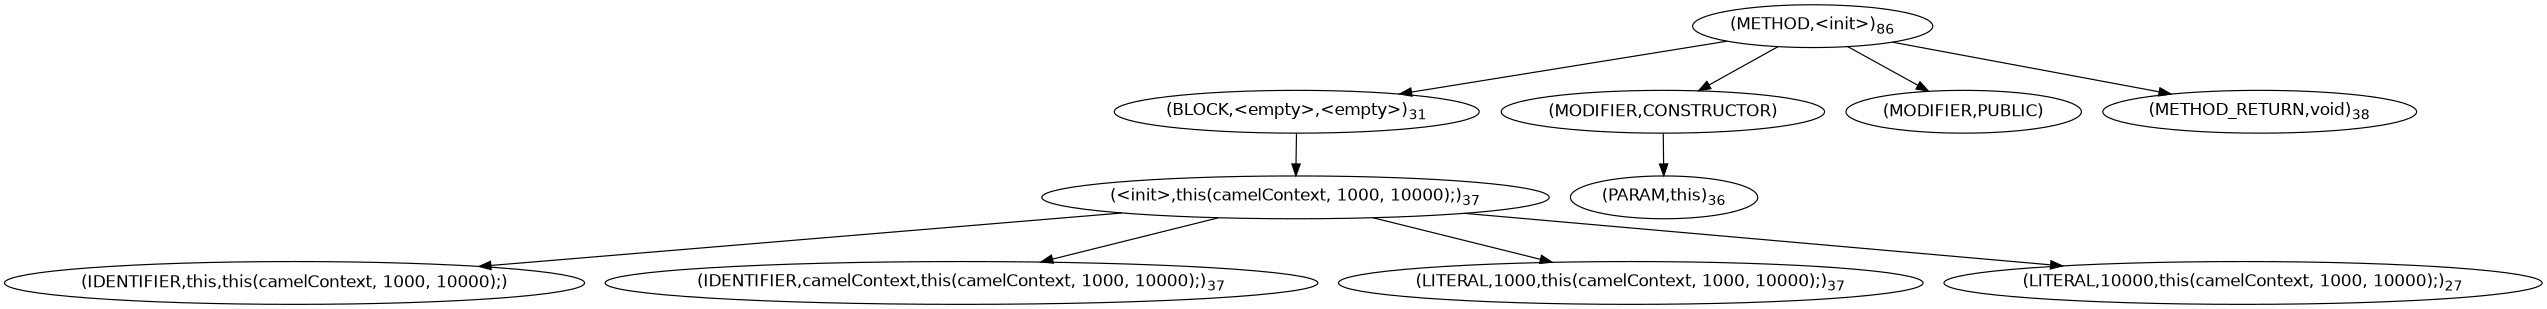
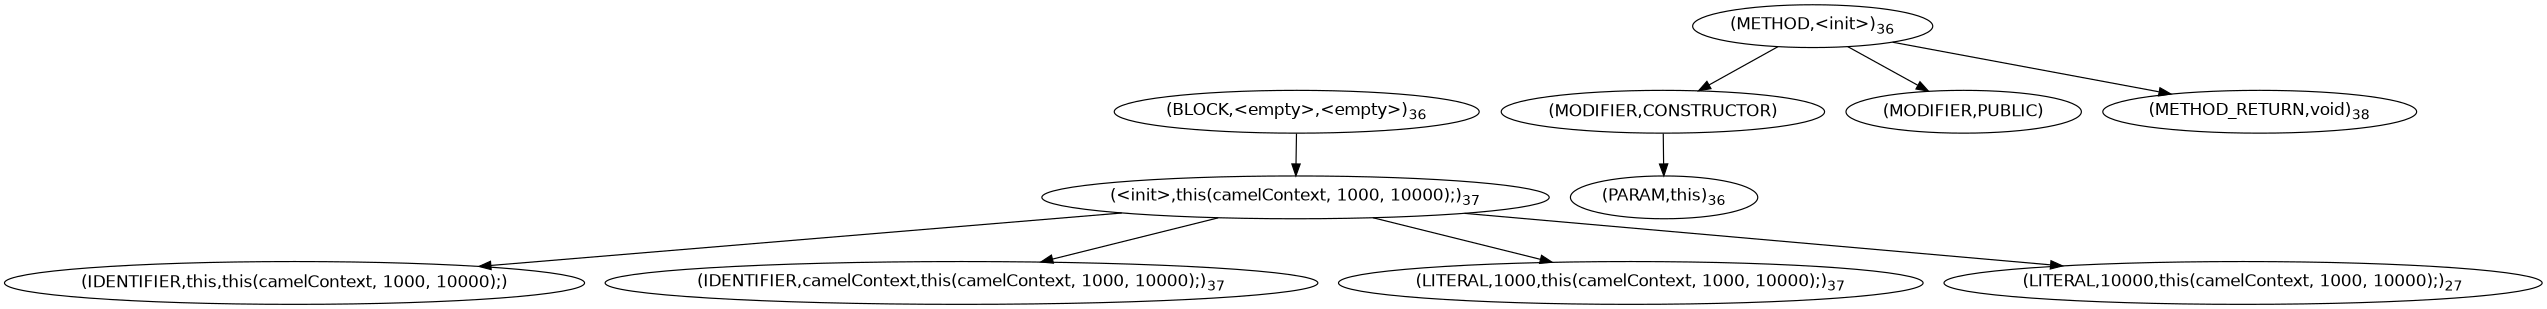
node "(METHOD,<init>)": text "86" -> "36"
edge "(METHOD,<init>)" -> "(BLOCK,<empty>,<empty>)": removed
node "(BLOCK,<empty>,<empty>)": text "31" -> "36"
